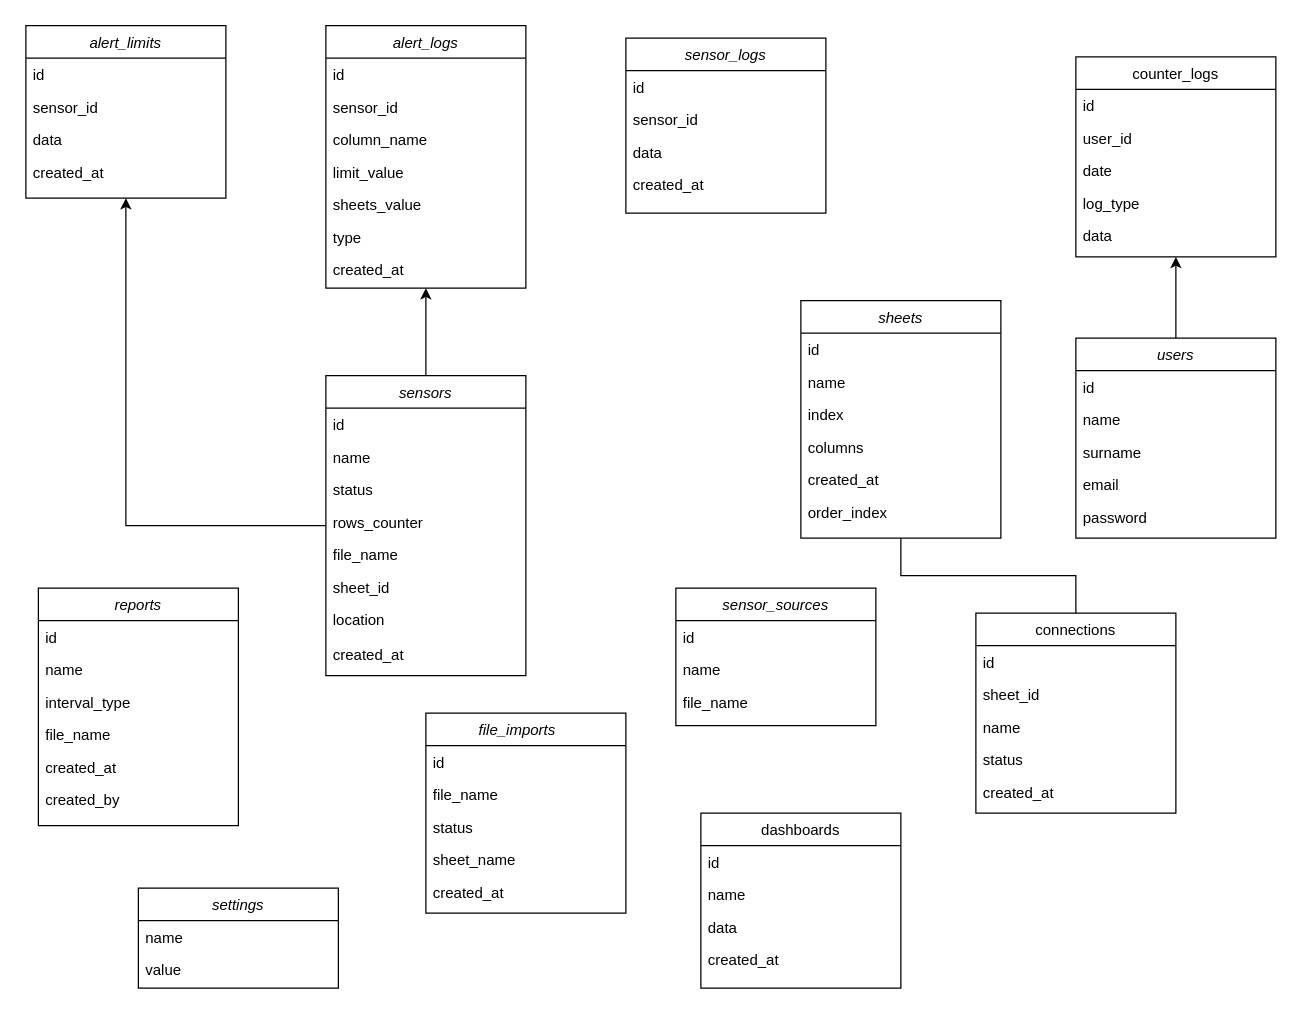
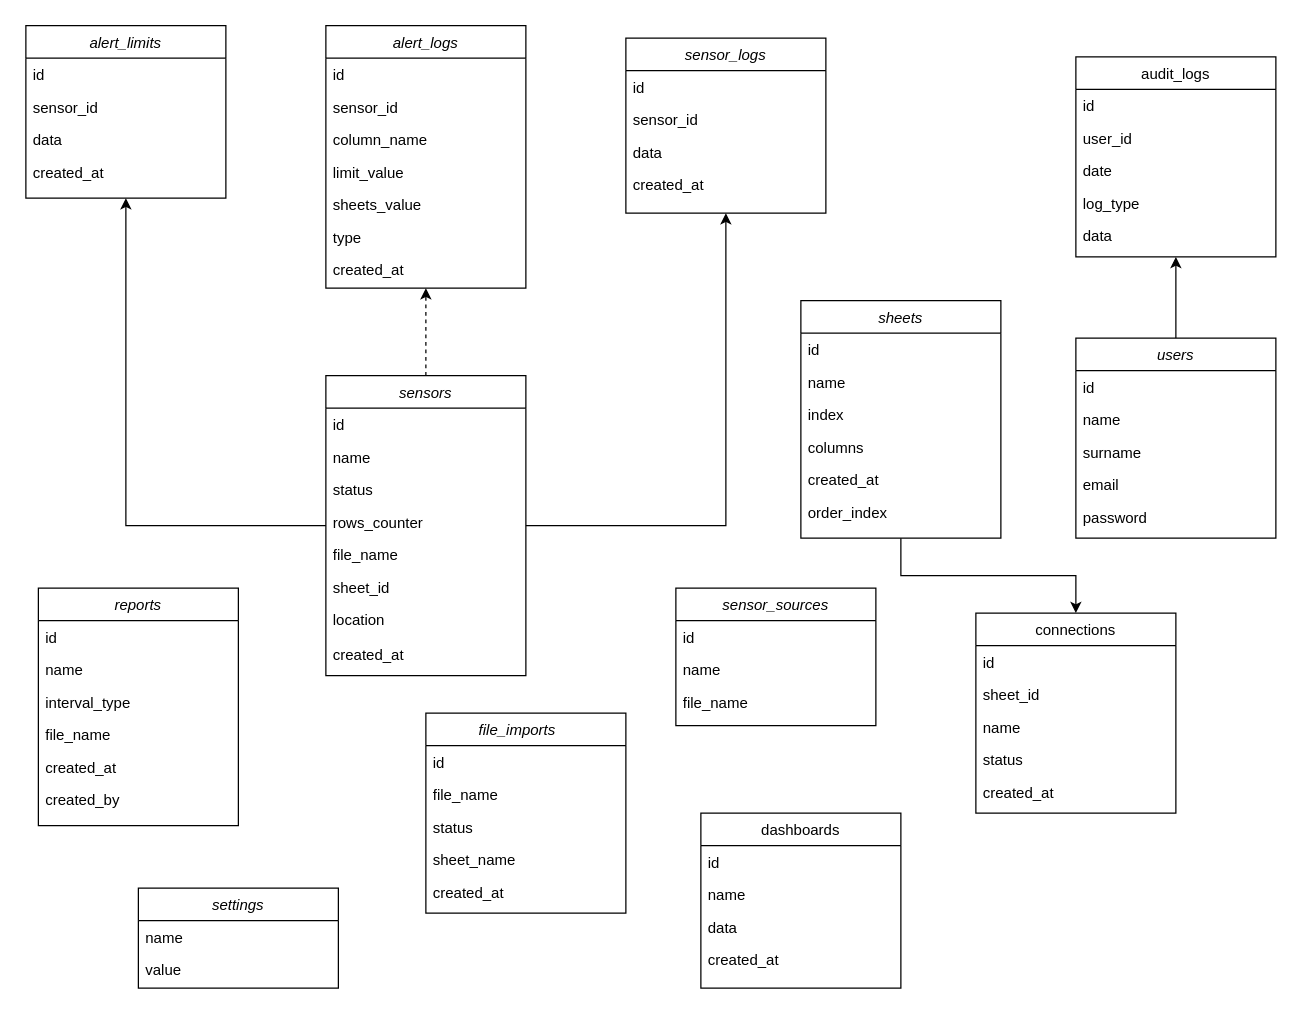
node "counter_logs": label "counter_logs" -> "audit_logs"
edge "sensors" -> "alert_logs": style solid -> dashed
edge "sensors" -> "sensor_logs": added
edge "sheets" -- "connections": arrowhead none -> classic
